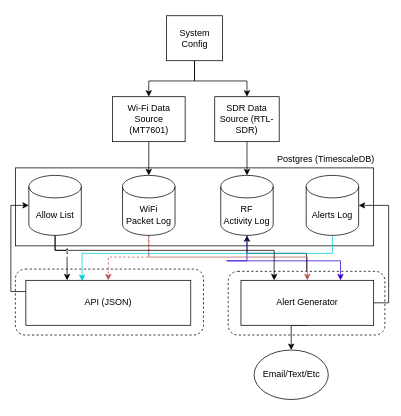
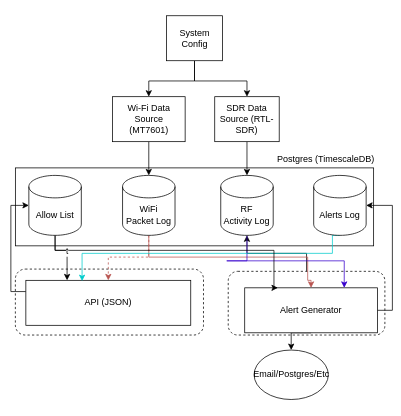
node "Alerts Log": moved (333, 205) -> (340, 205)
node "Alert Generator": moved (308, 303) -> (311, 310)
node "Email/Text/Etc": label "Email/Text/Etc" -> "Email/Postgres/Etc"
